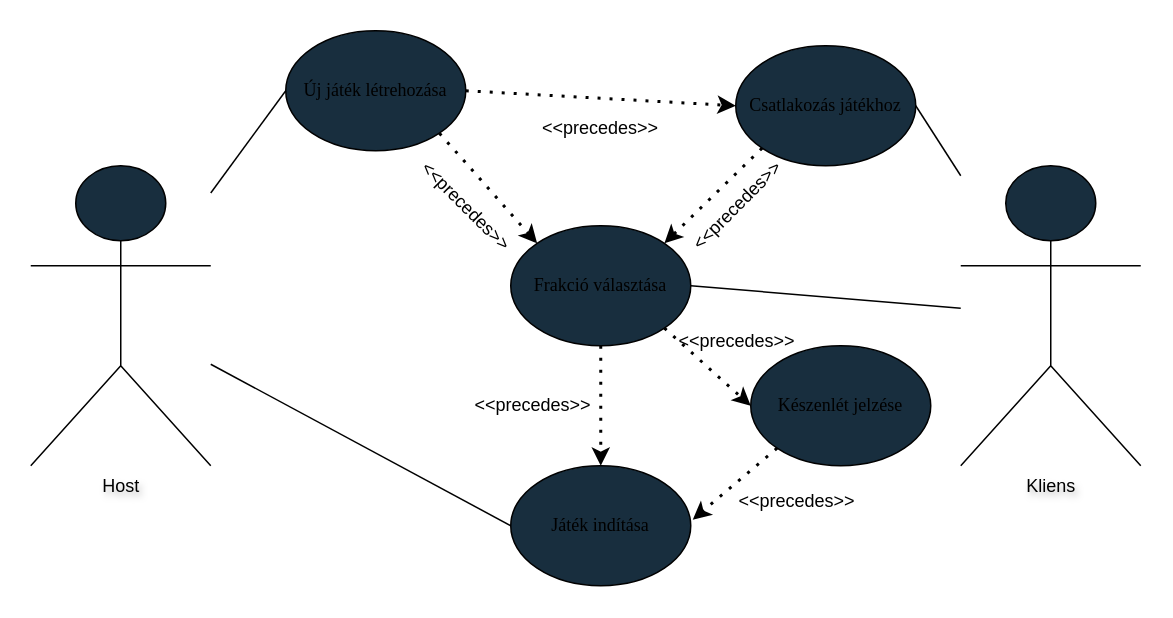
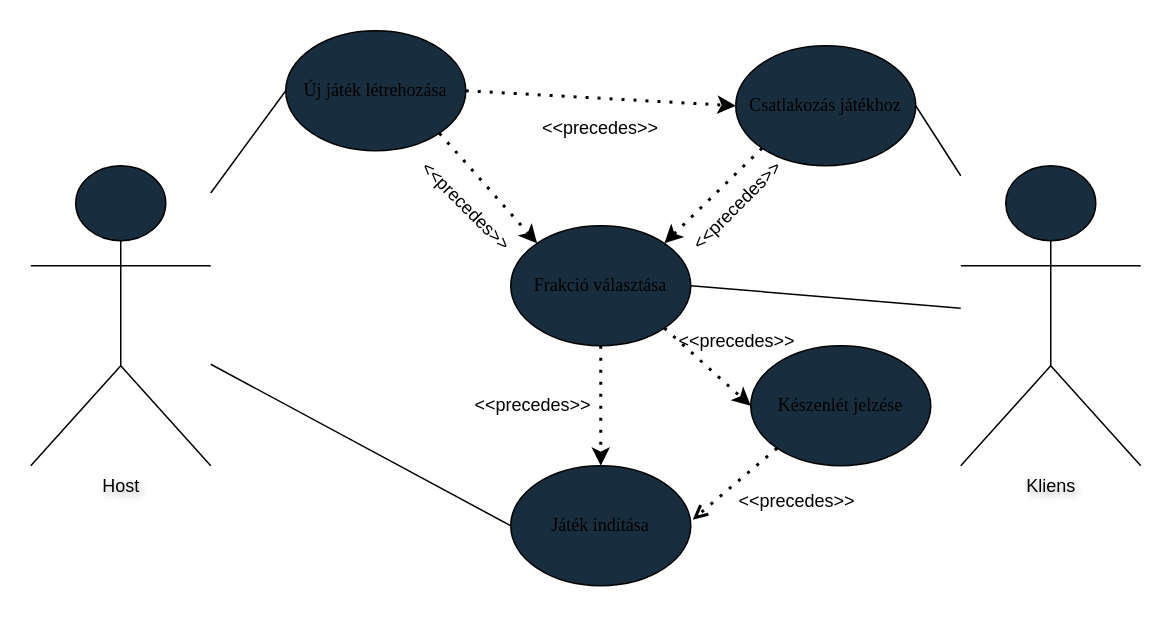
edge "Készenlét jelzése" -> "Játék indítása": arrowhead classic -> open
